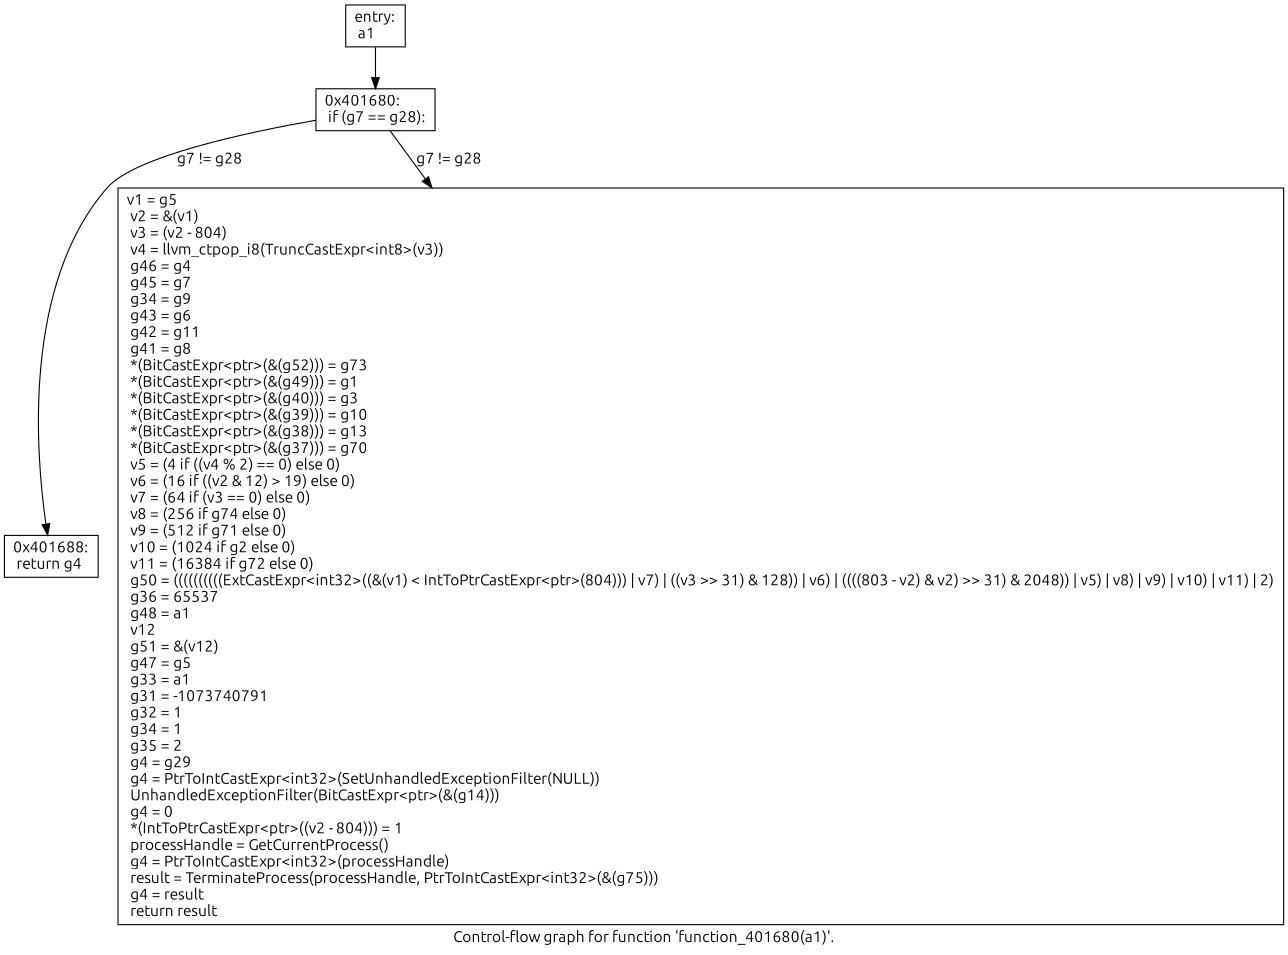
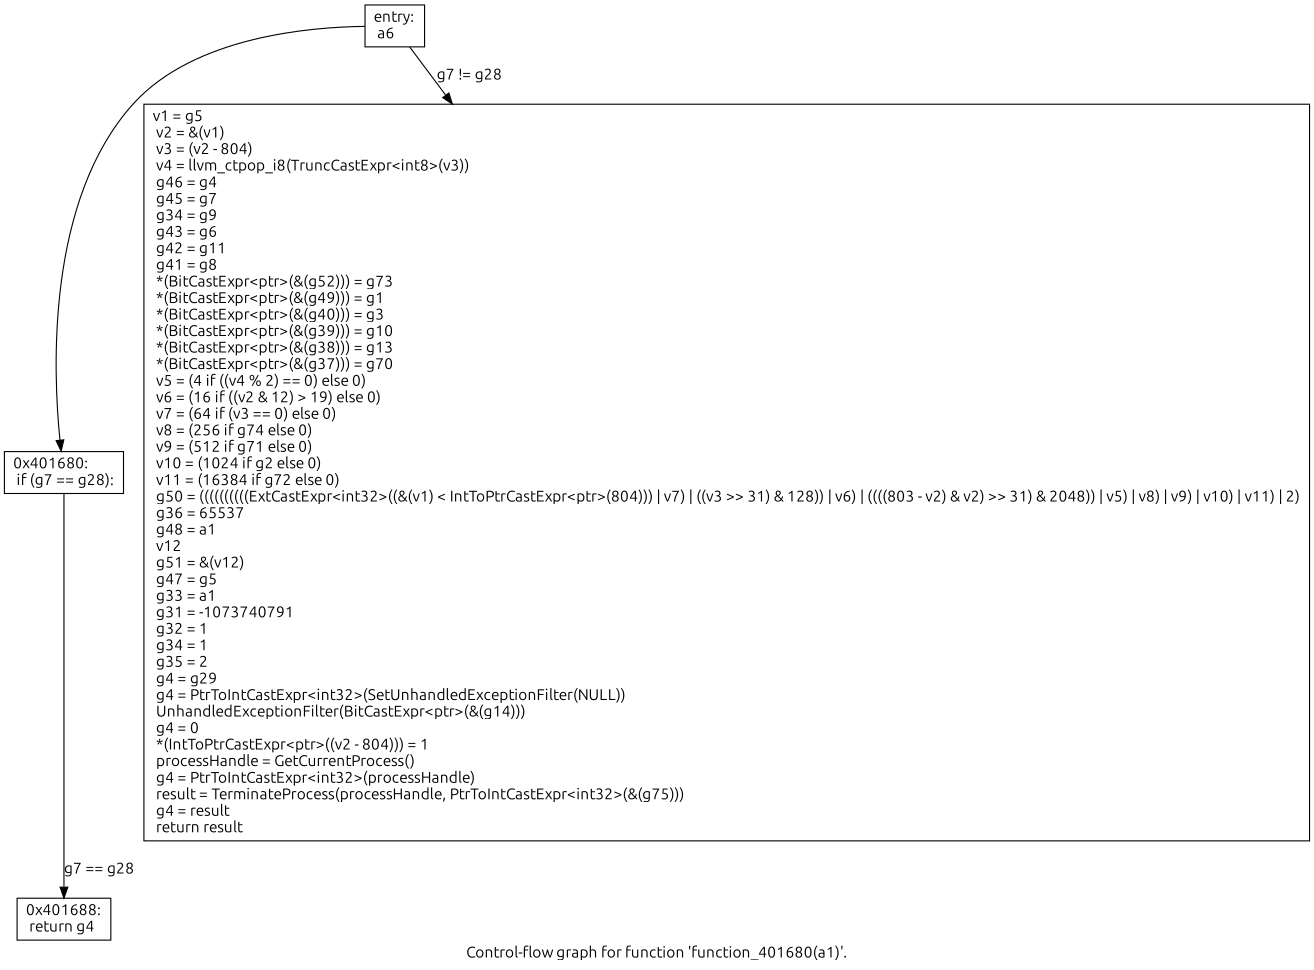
node "entry:": text "a1" -> "a6"
edge "0x401680:" -> "v1 = g5": now "entry:" -> "v1 = g5"
edge "0x401680:" -> "0x401688:": label "g7 != g28" -> "g7 == g28"
